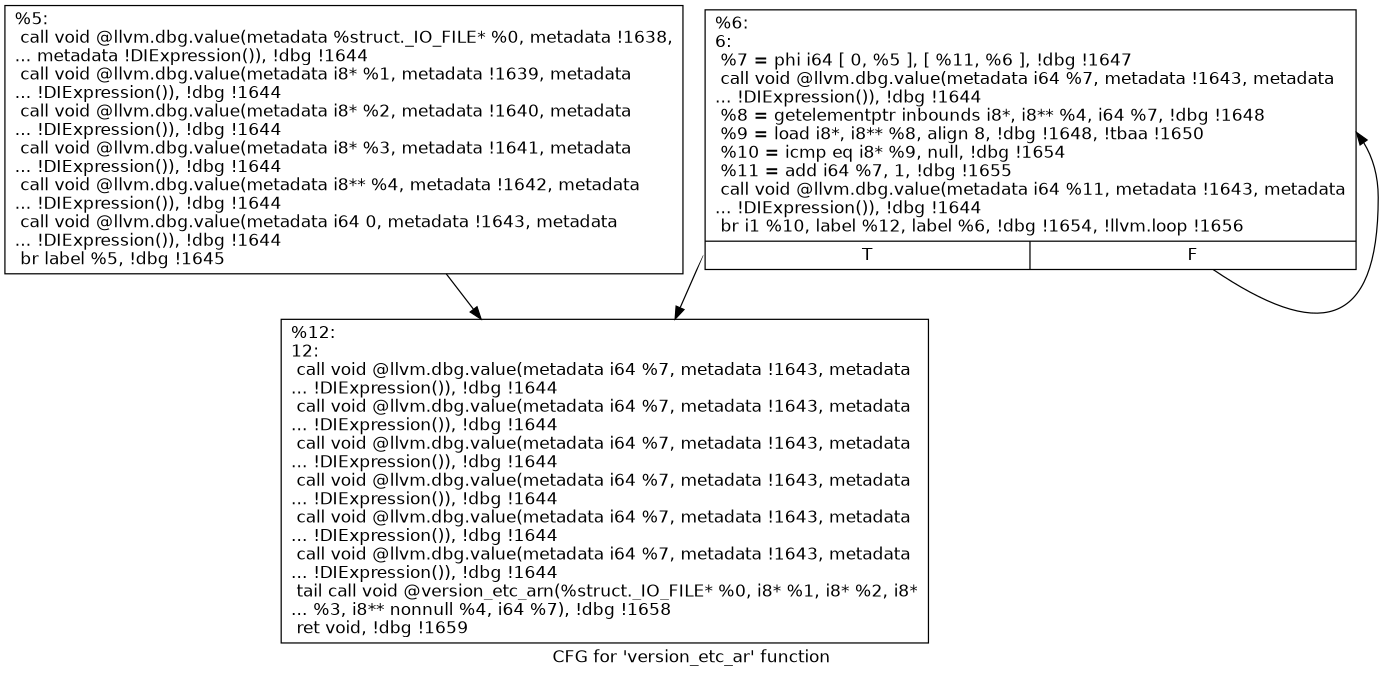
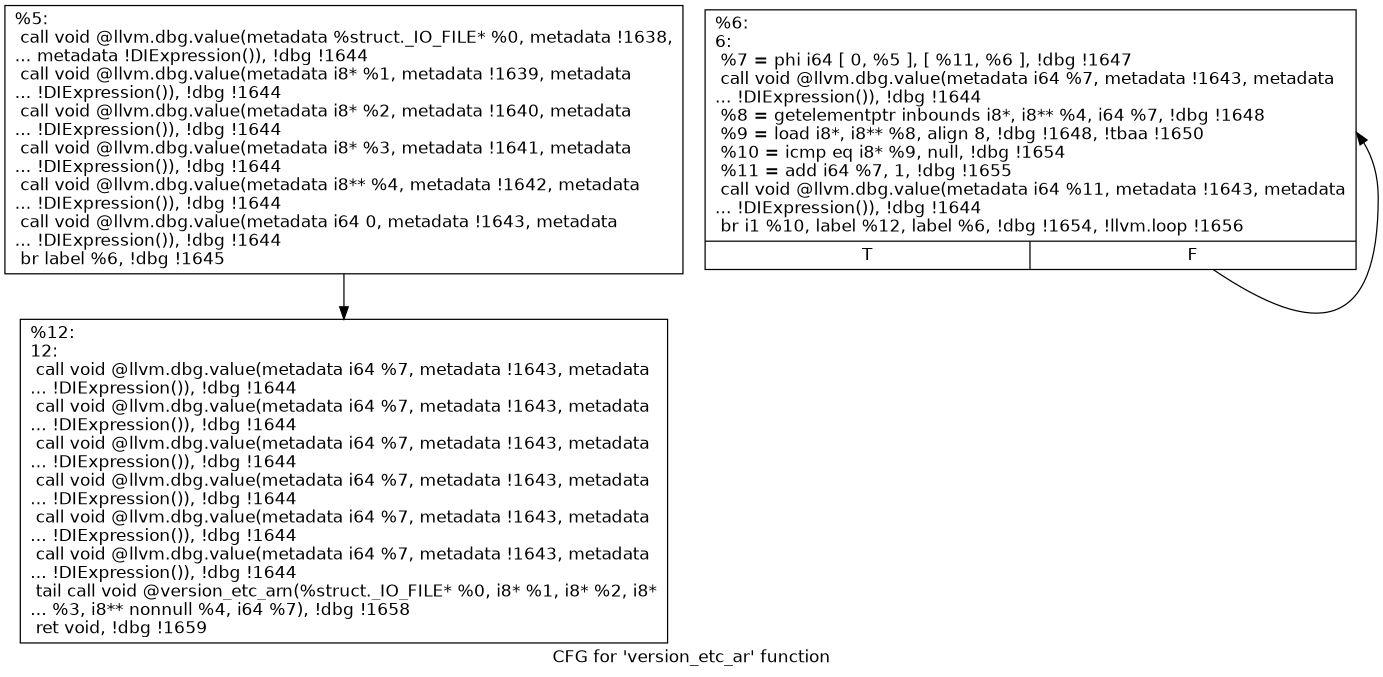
node "%5:": text "br label %5, !dbg !1645" -> "br label %6, !dbg !1645"
edge "%6:" -> "%12:": removed
